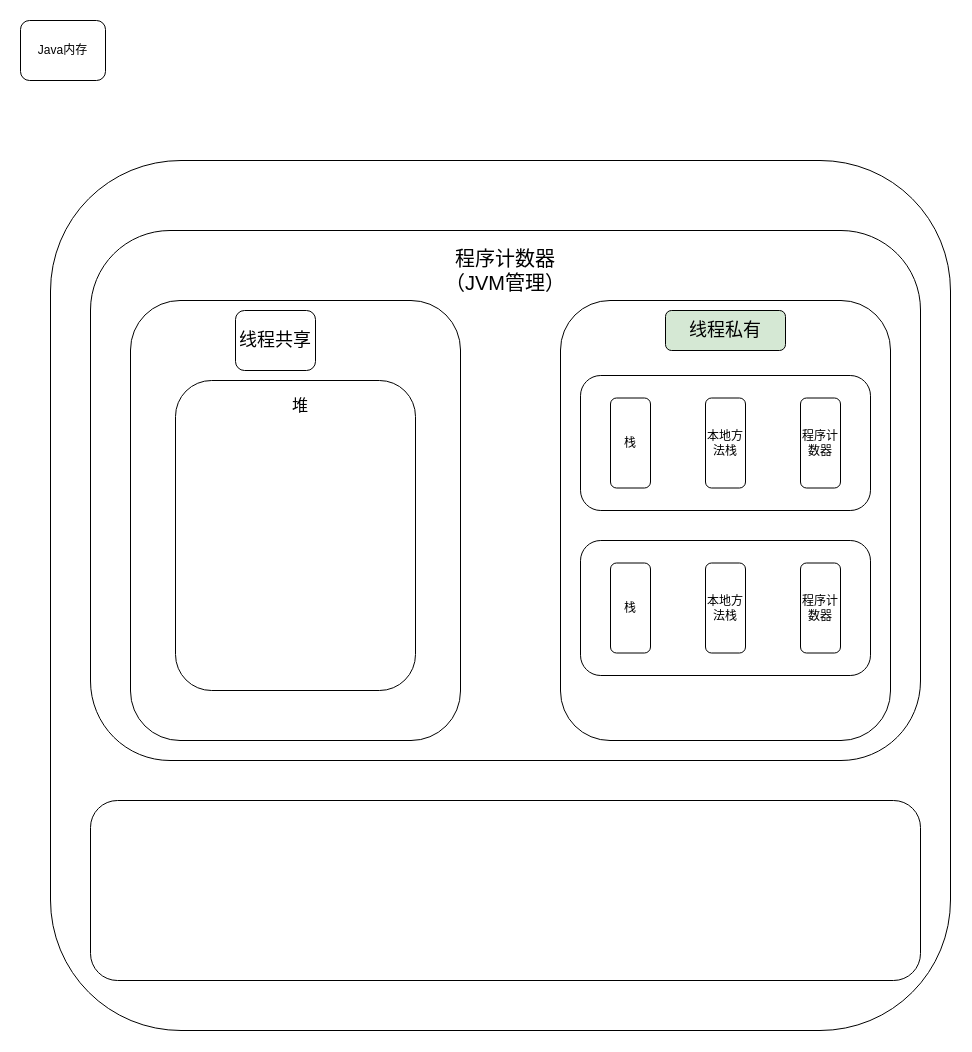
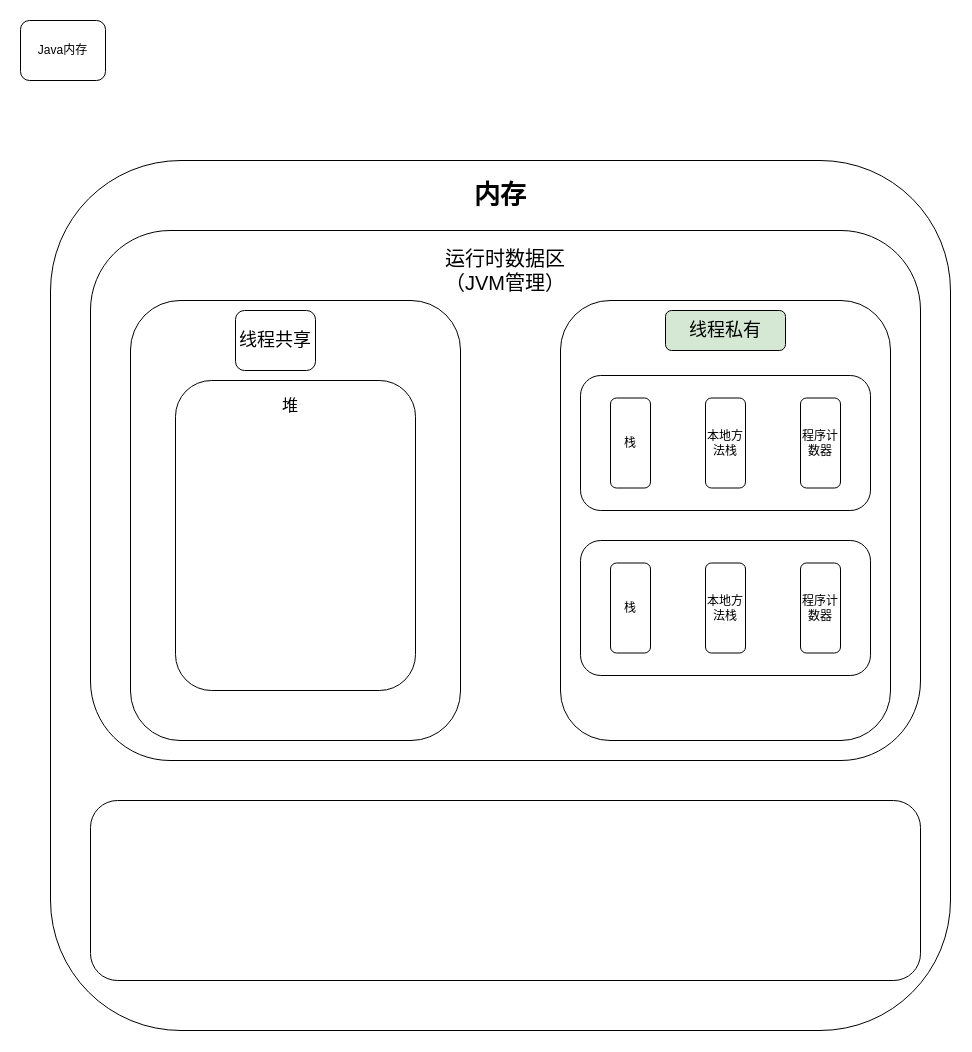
node "内存": added
node "程序计数器 （JVM管理）": label "程序计数器 （JVM管理）" -> "运行时数据区 （JVM管理）"
node "堆": moved (301, 406) -> (291, 406)
